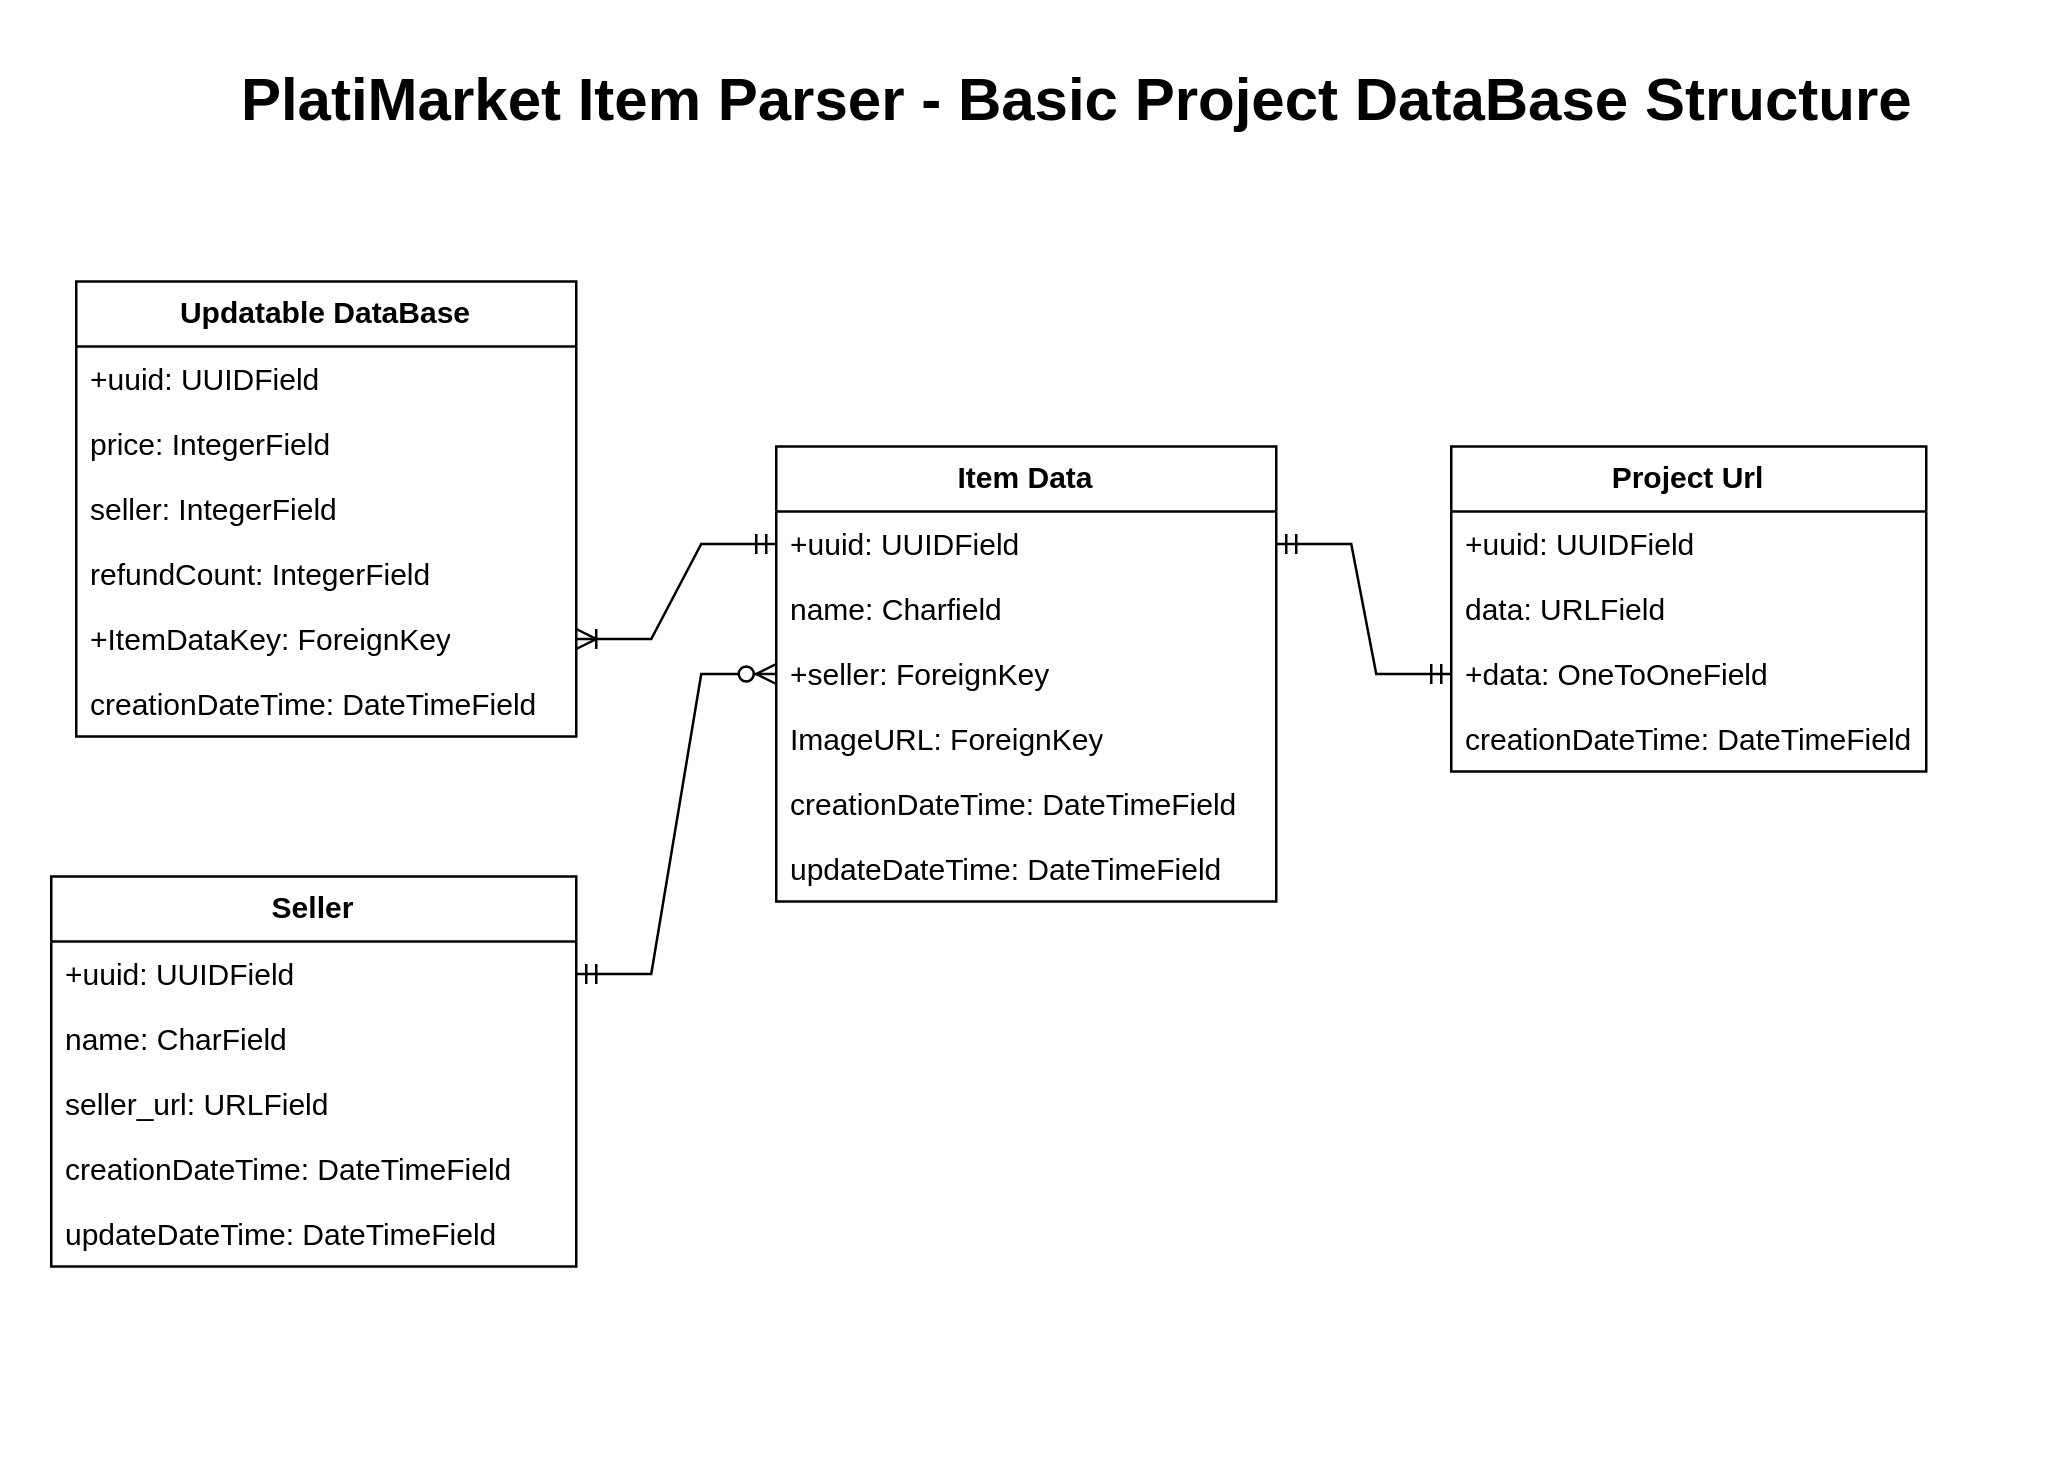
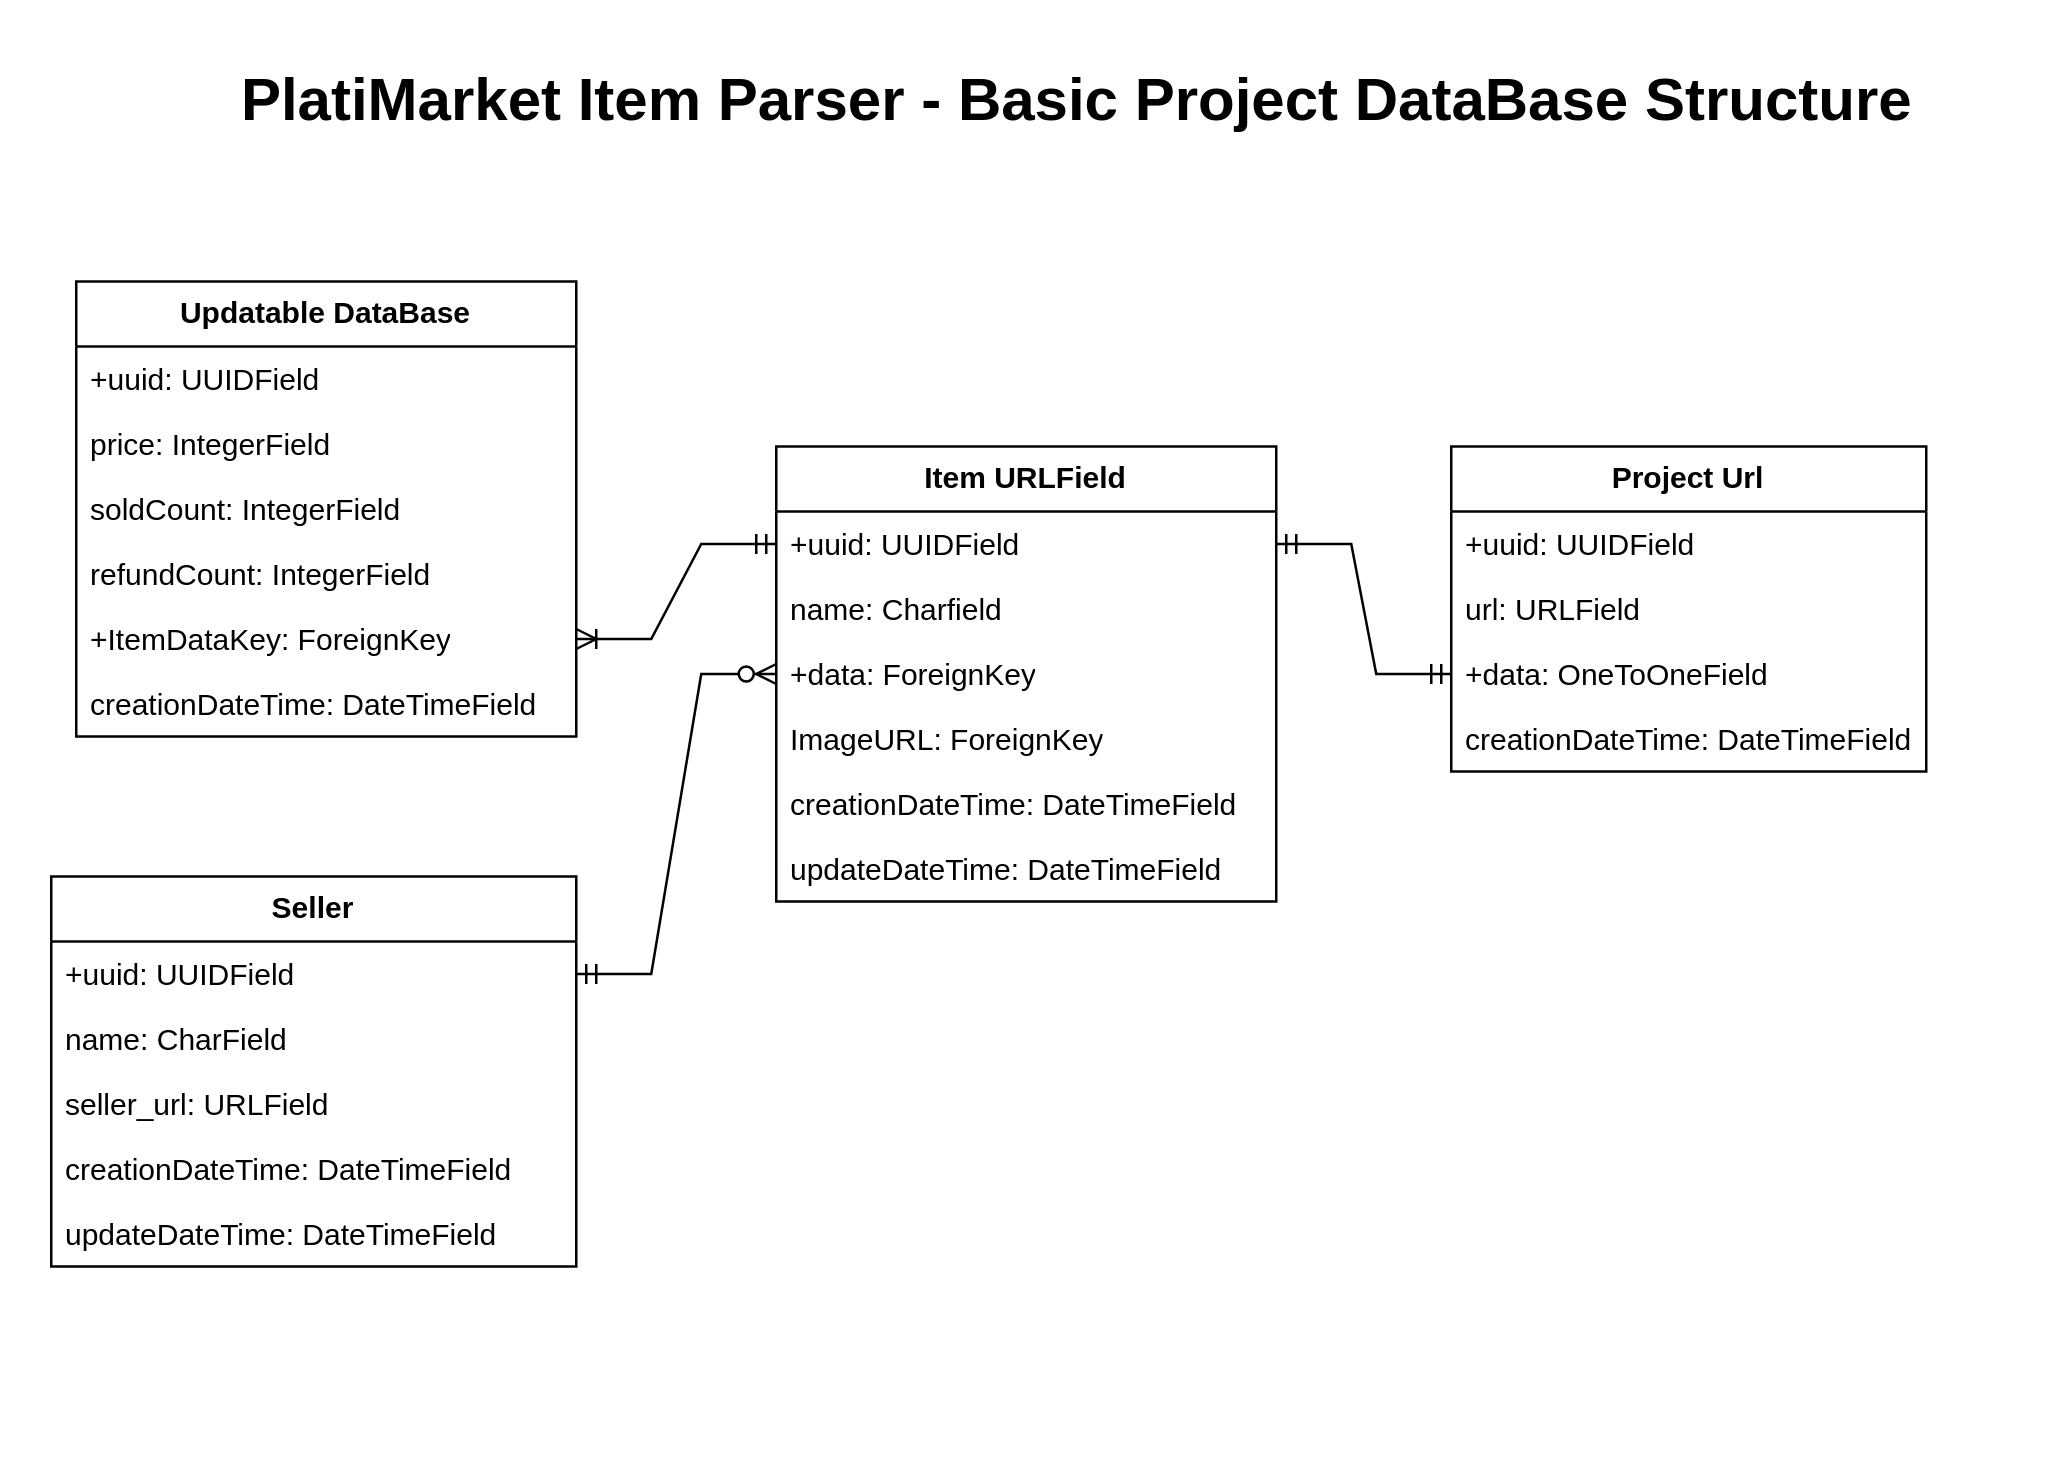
node "Item Data": label "Item Data" -> "Item URLField"
node "seller: IntegerField": label "seller: IntegerField" -> "soldCount: IntegerField"
node "data: URLField": label "data: URLField" -> "url: URLField"
node "+seller: ForeignKey": label "+seller: ForeignKey" -> "+data: ForeignKey"
